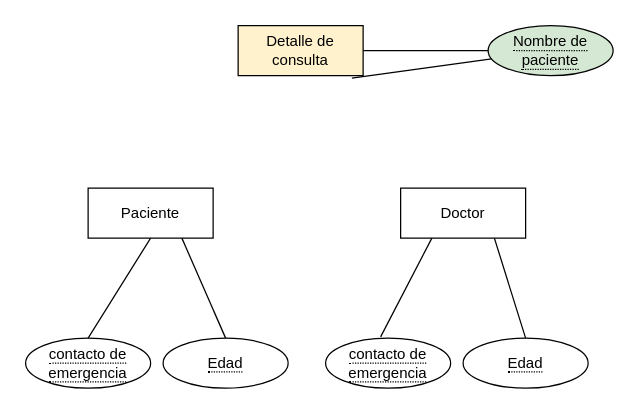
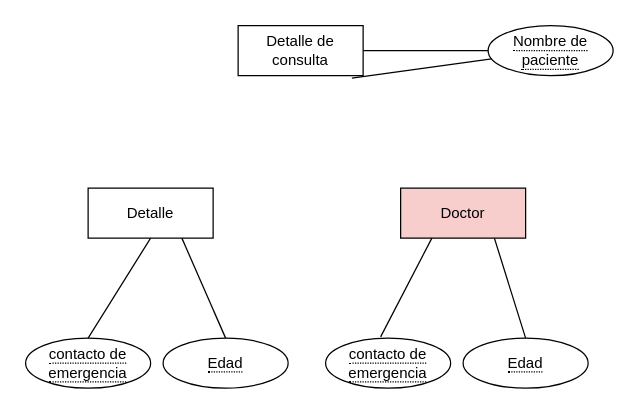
node "Detalle de consulta": fillcolor #fff2cc -> #ffffff
node "Nombre de paciente": fillcolor #d5e8d4 -> #ffffff
node "Paciente": label "Paciente" -> "Detalle"
node "Doctor": fillcolor #ffffff -> #f8cecc
